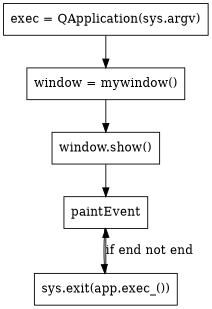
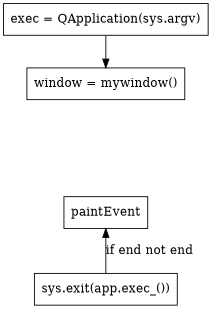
node "window.show()": removed
edge "paintEvent" -> "sys.exit(app.exec_())": removed
